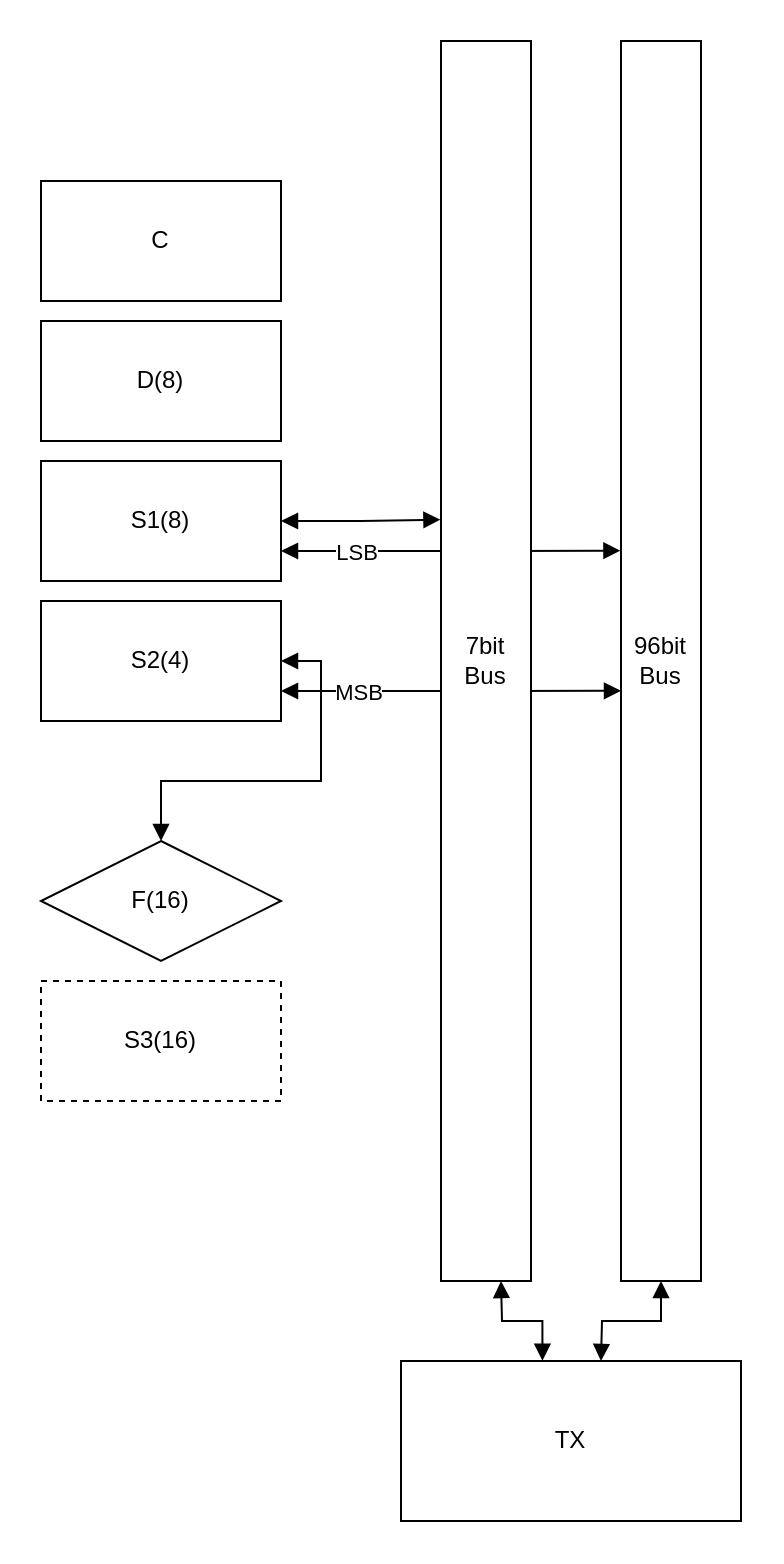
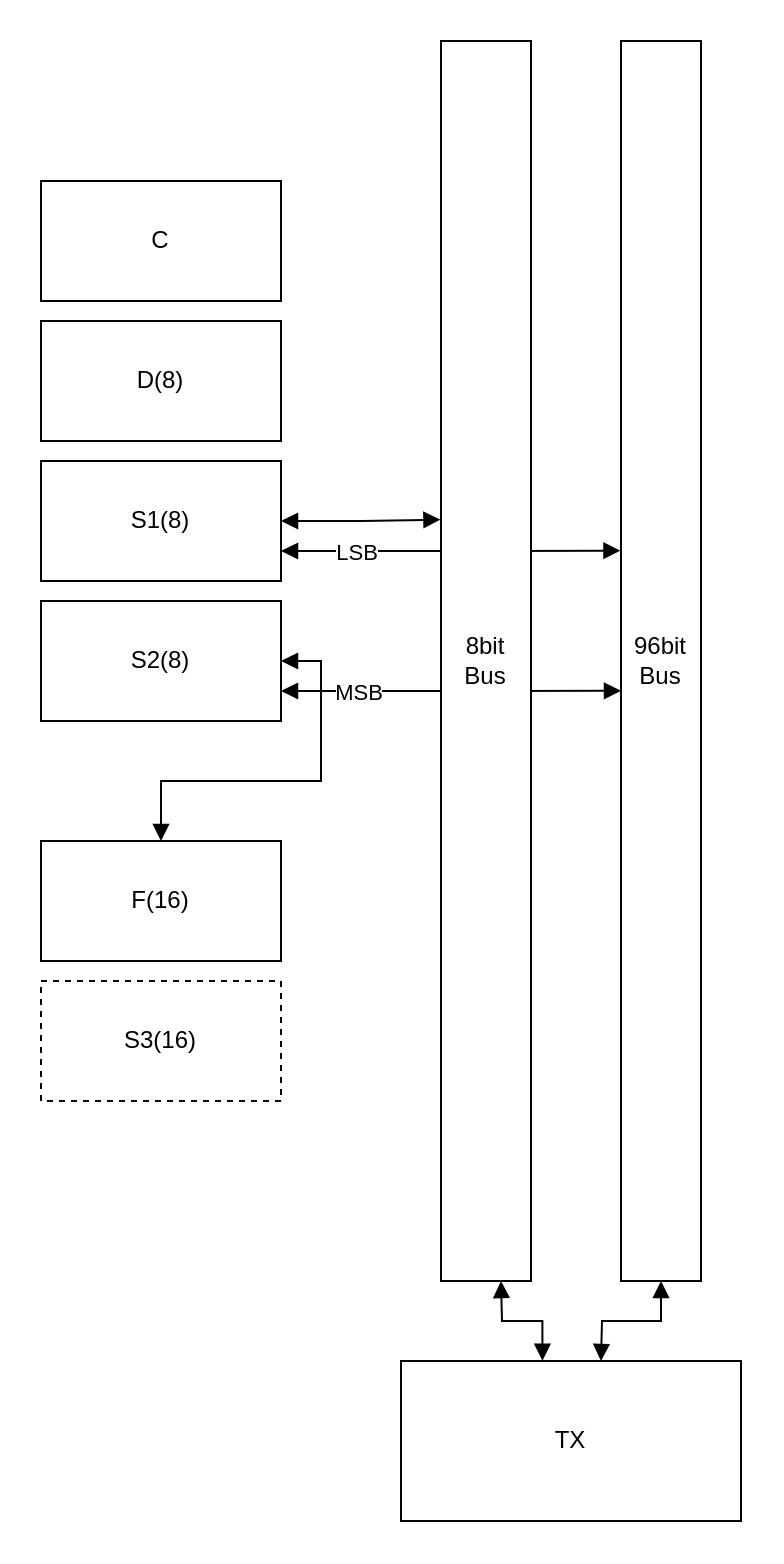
node "S2(4)": label "S2(4)" -> "S2(8)"
node "7bit Bus": label "7bit Bus" -> "8bit Bus"
node "F(16)": shape diamond -> rectangle
